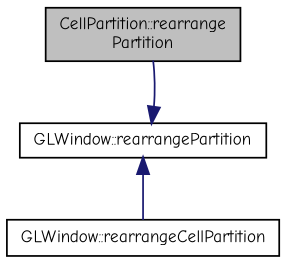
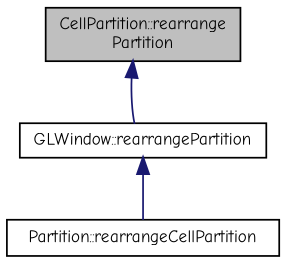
edge "CellPartition::rearrange Partition" -> "GLWindow::rearrangePartition": reversed
node "GLWindow::rearrangeCellPartition": label "GLWindow::rearrangeCellPartition" -> "Partition::rearrangeCellPartition"
